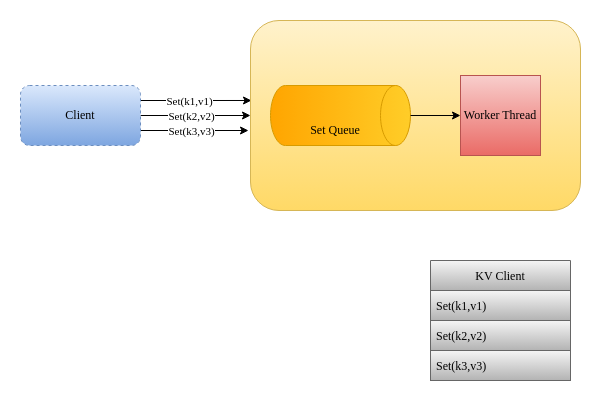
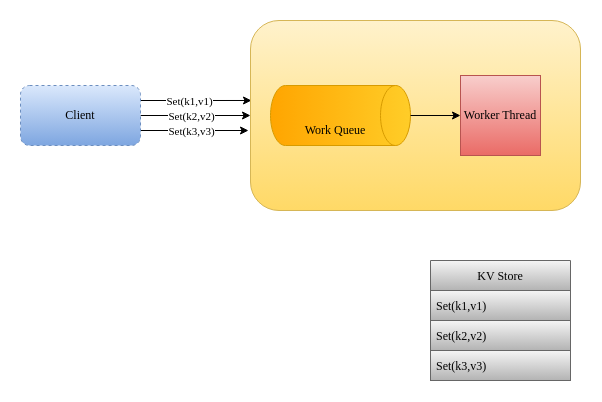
node "Set Queue": label "Set Queue" -> "Work Queue"
node "KV Client": label "KV Client" -> "KV Store"
